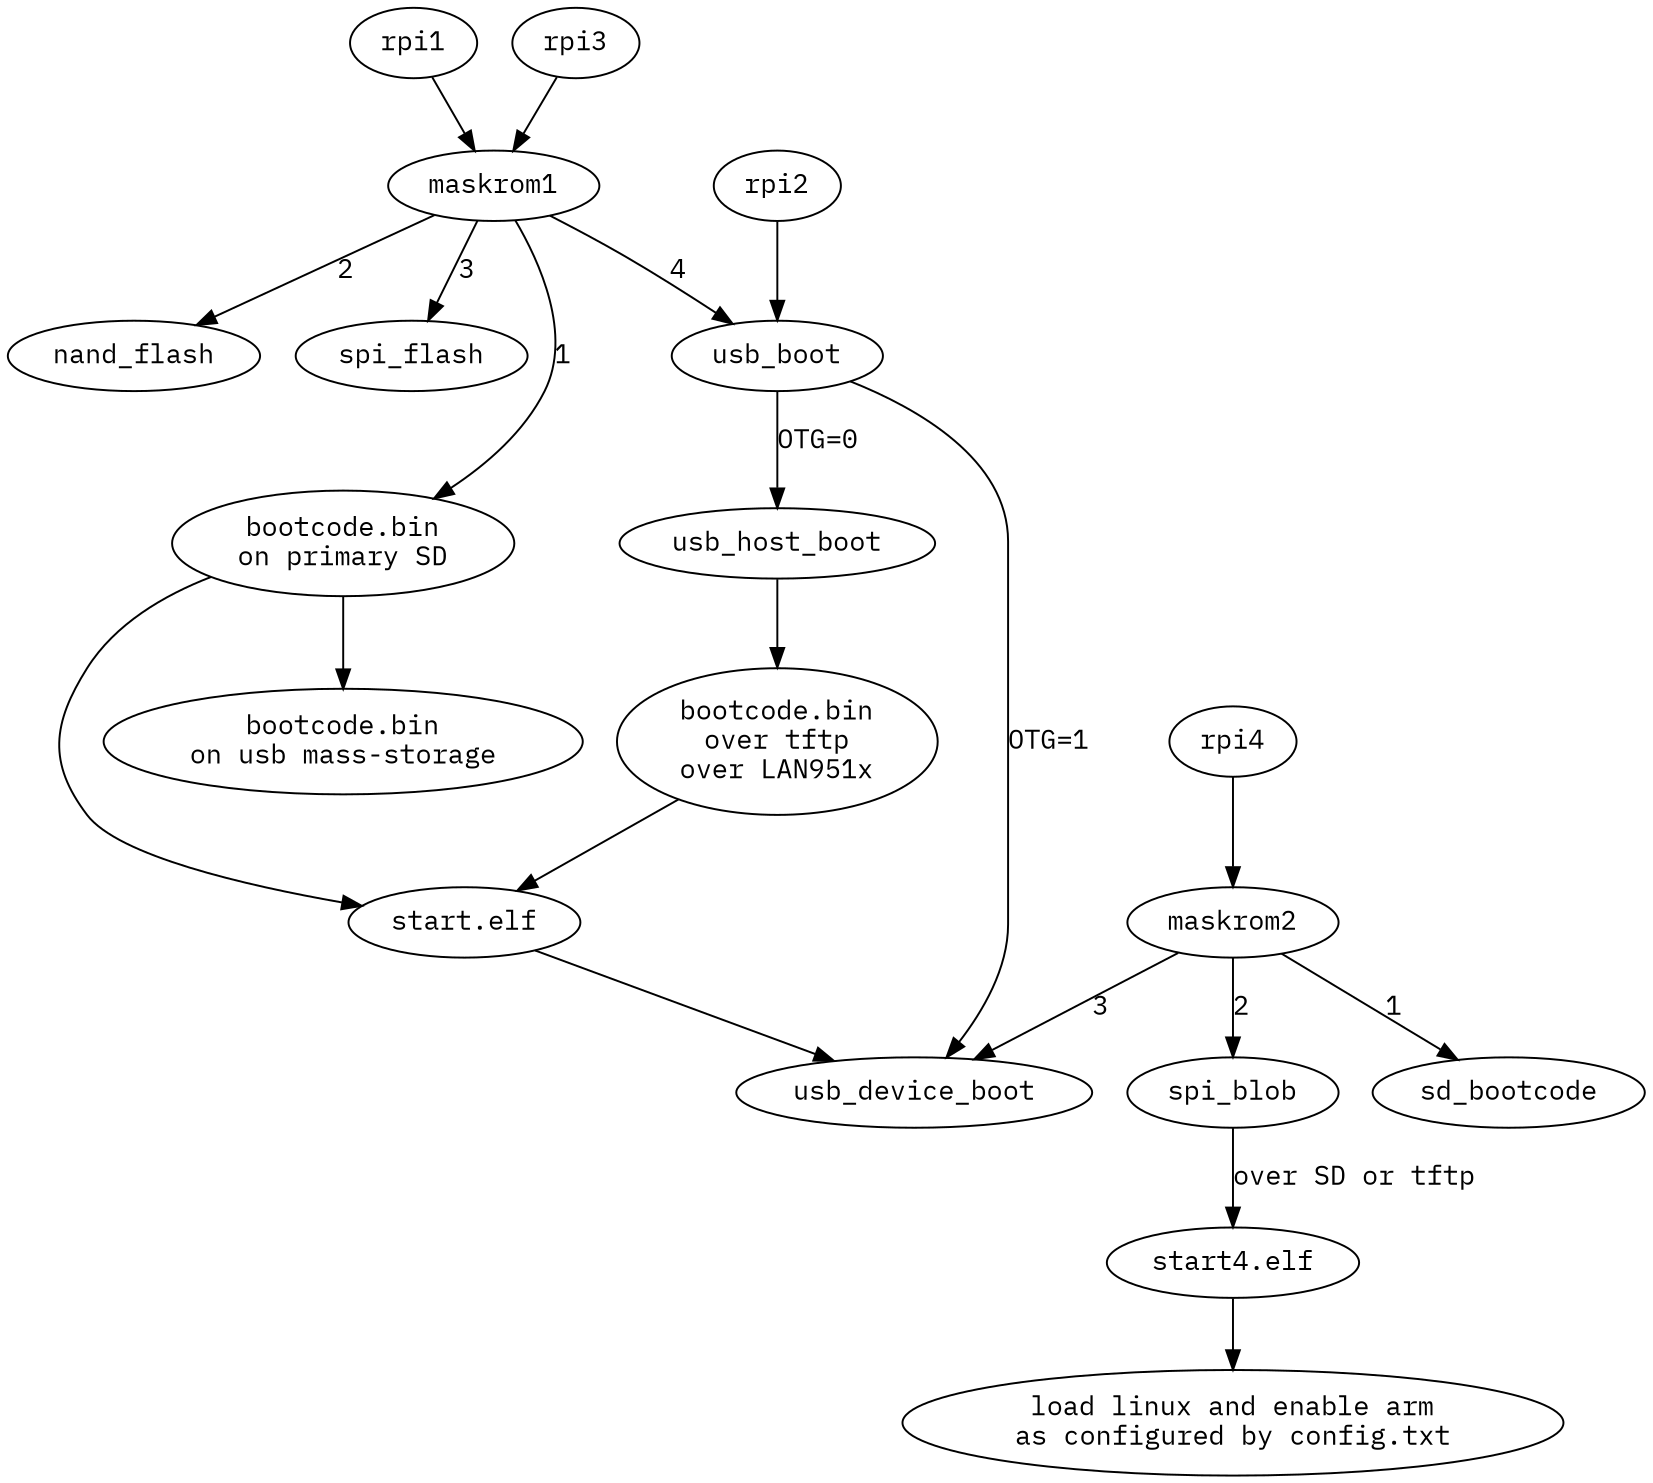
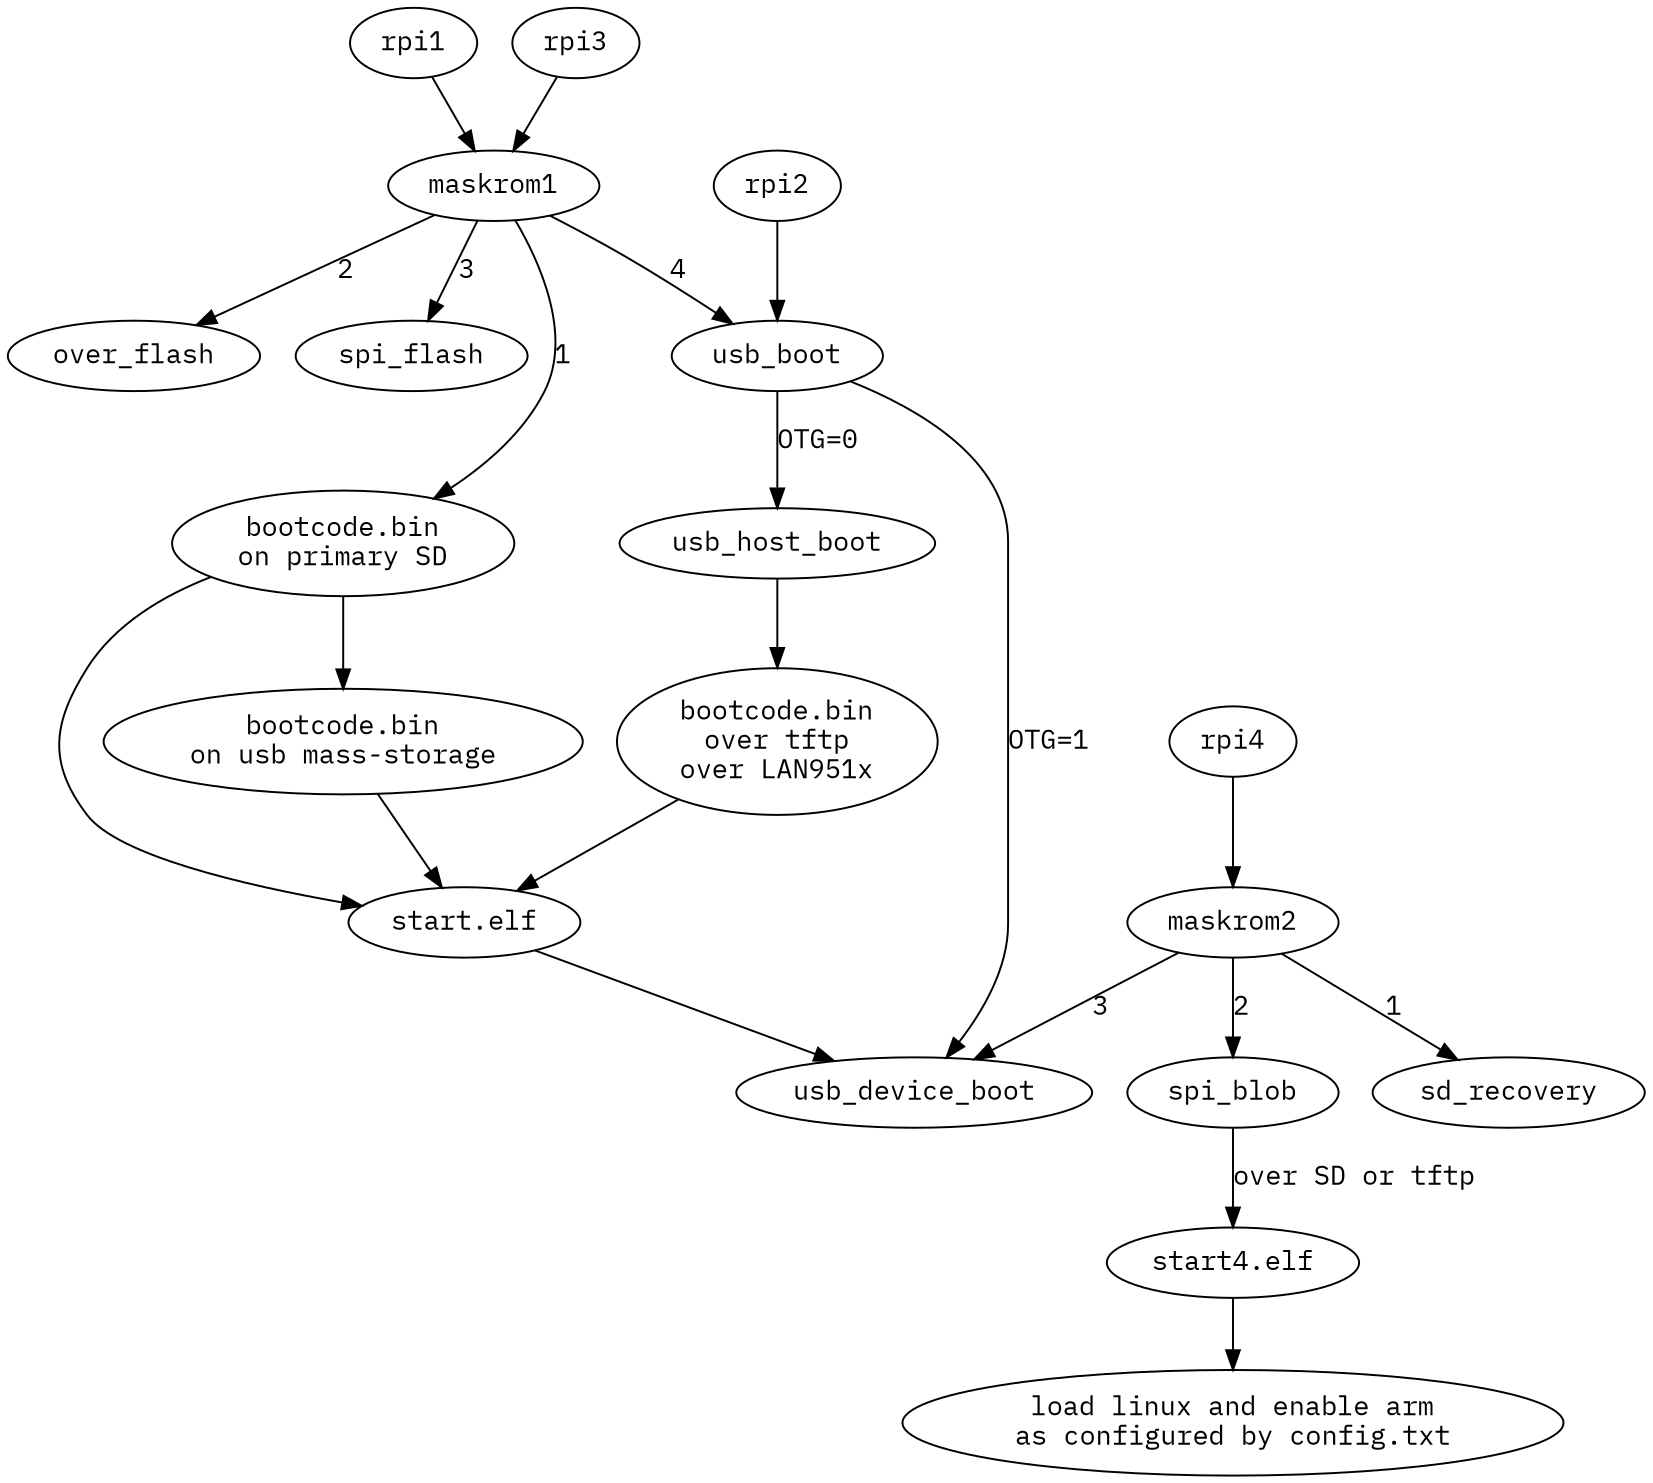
node "nand_flash": label "nand_flash" -> "over_flash"
edge "bootcode.bin on usb mass-storage" -> "start.elf": added
node "sd_bootcode": label "sd_bootcode" -> "sd_recovery"
